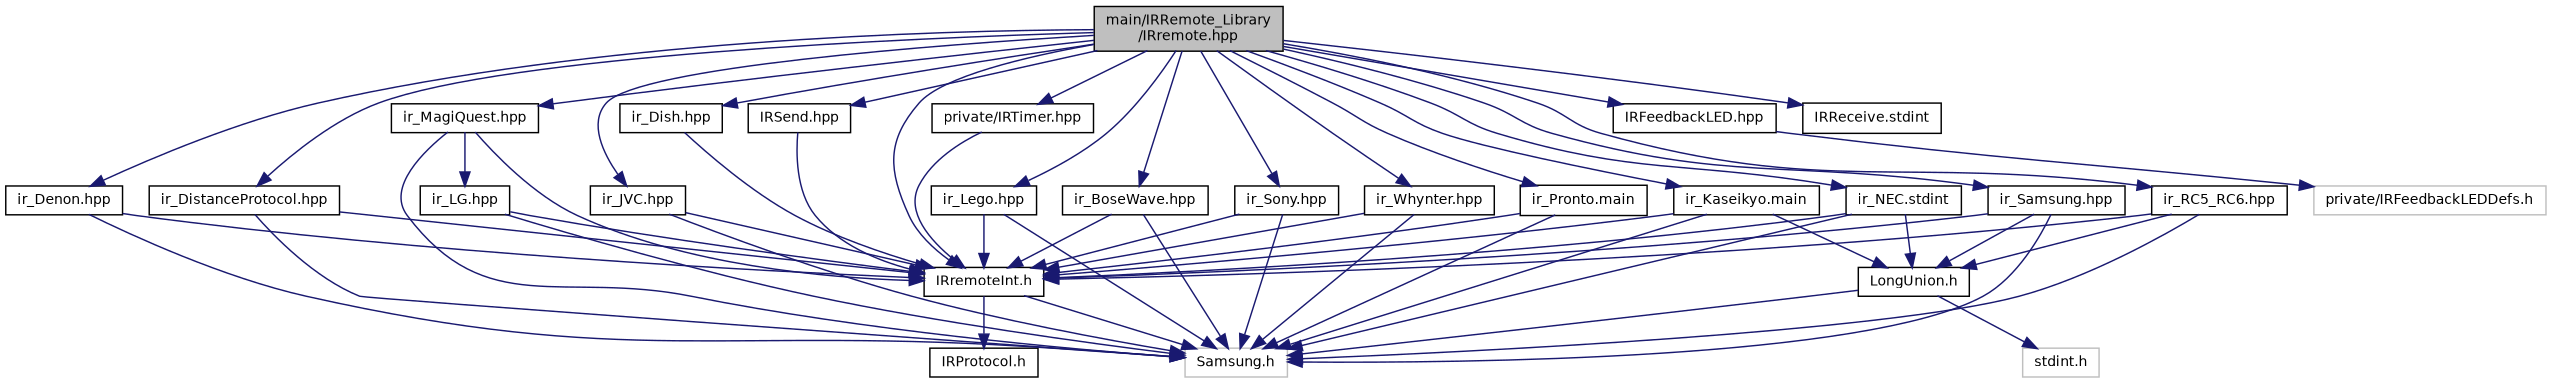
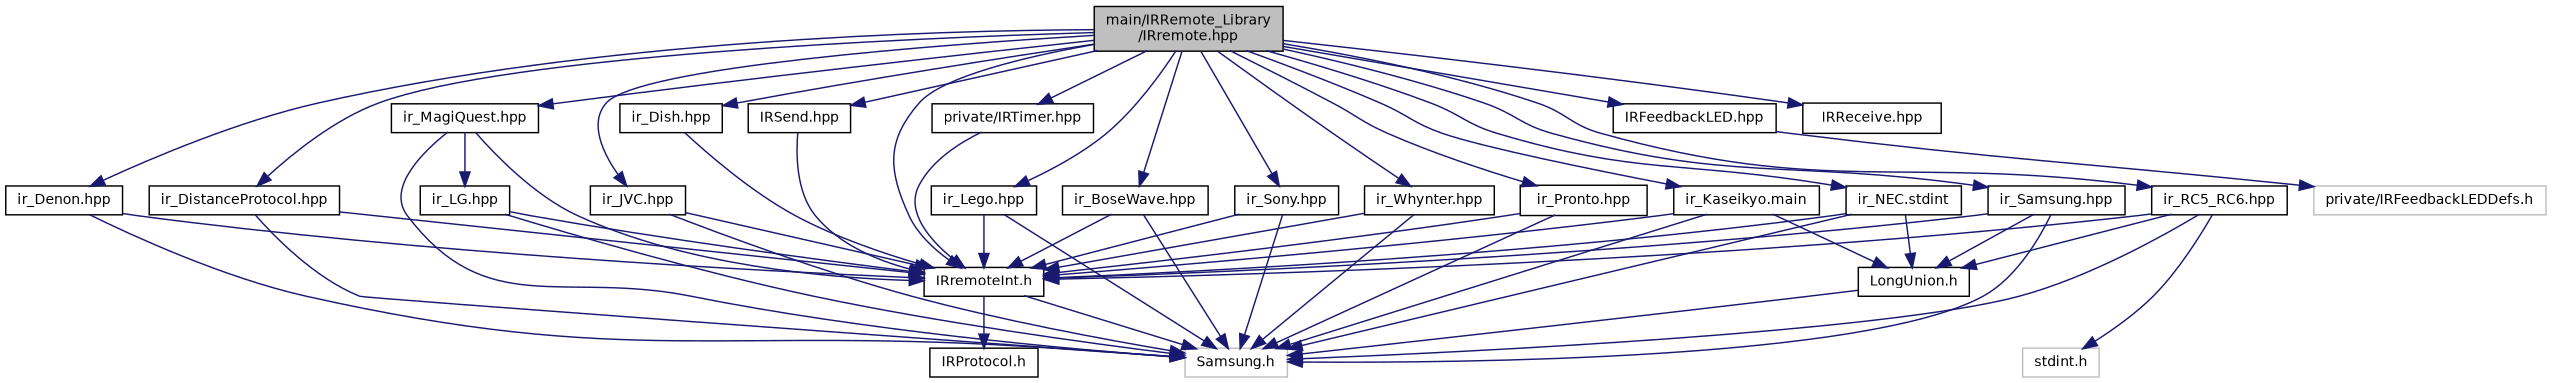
node "IRReceive.stdint": label "IRReceive.stdint" -> "IRReceive.hpp"
node "ir_Pronto.main": label "ir_Pronto.main" -> "ir_Pronto.hpp"
edge "LongUnion.h" -> "stdint.h": now "ir_RC5_RC6.hpp" -> "stdint.h"
